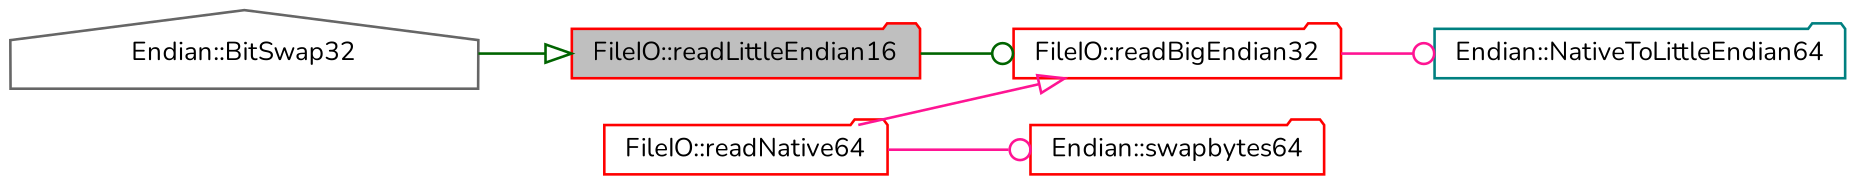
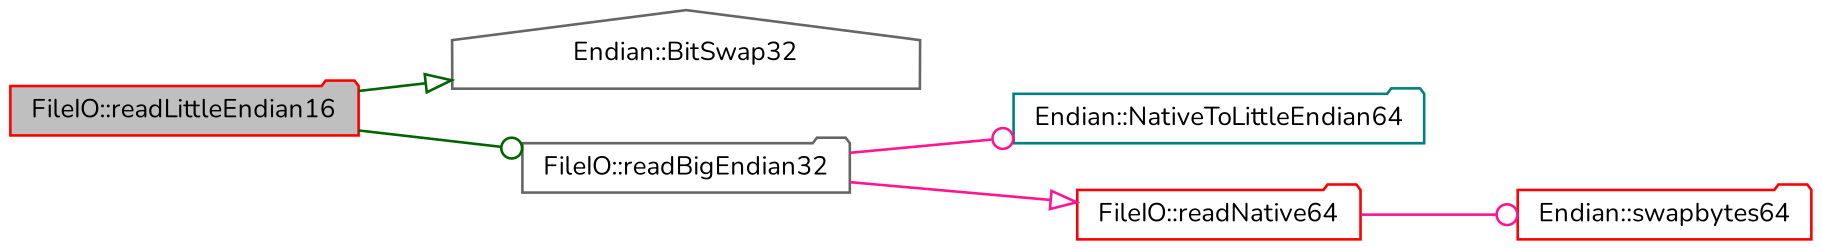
edge "Endian::BitSwap32" -> "FileIO::readLittleEndian16": reversed
node "FileIO::readBigEndian32": color red -> gray40
edge "FileIO::readNative64" -> "FileIO::readBigEndian32": reversed
